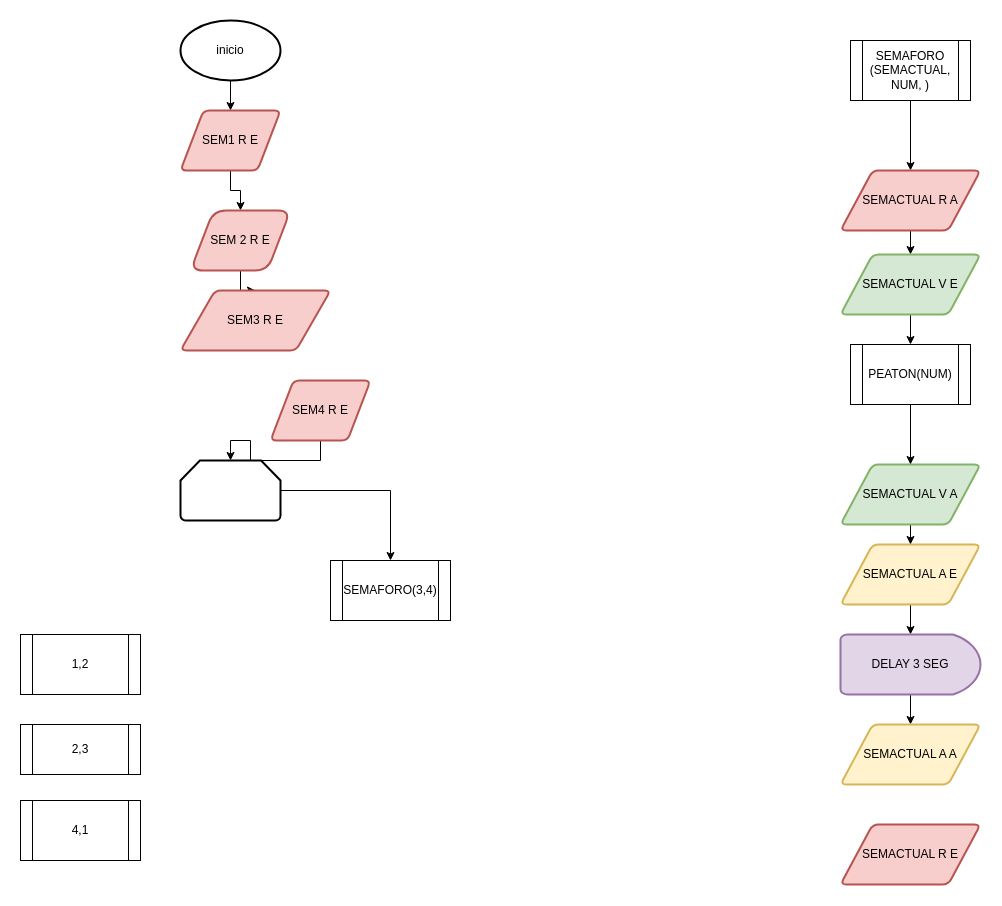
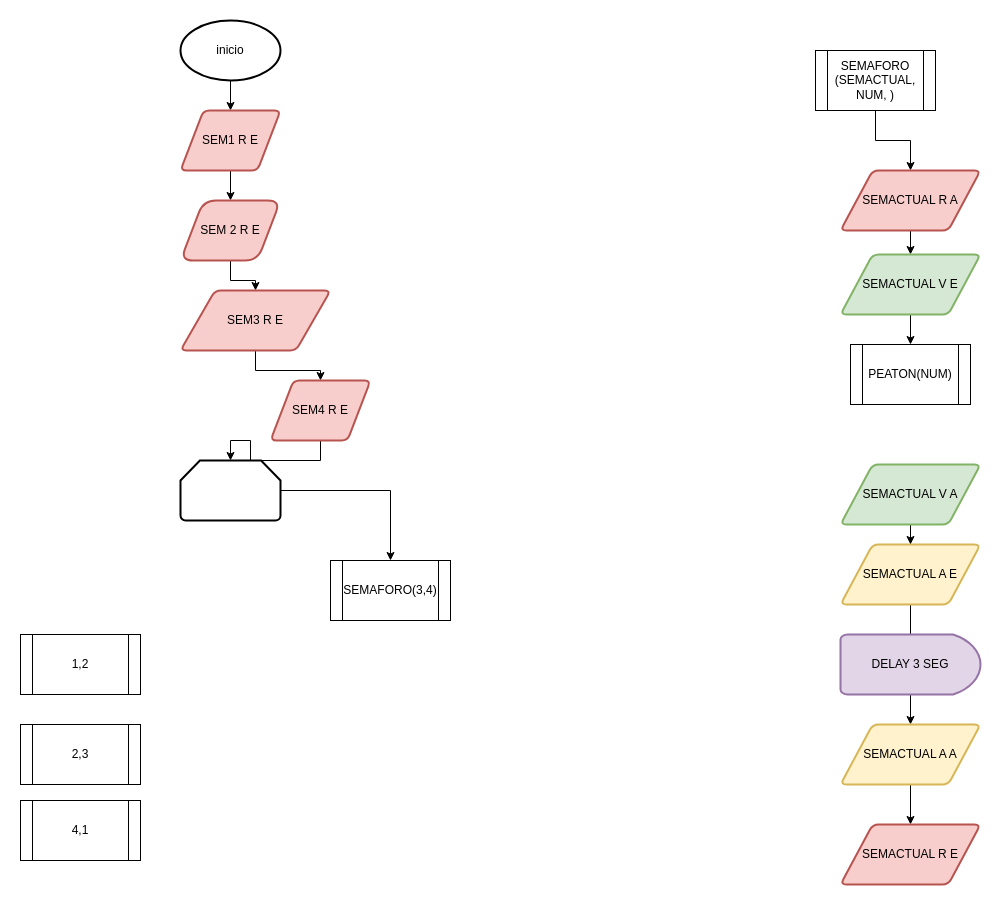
node "SEMAFORO (SEMACTUAL, NUM, )": moved (911, 71) -> (876, 81)
node "SEM 2 R E": moved (241, 241) -> (231, 231)
edge "SEM3 R E" -> "SEM4 R E": added
edge "PEATON(NUM)" -> "SEMACTUAL V A": removed
edge "SEMACTUAL A E" -> "DELAY 3 SEG": arrowhead classic -> none
node "2,3": size 120x50 -> 120x60
edge "SEMACTUAL A A" -> "SEMACTUAL R E": added
